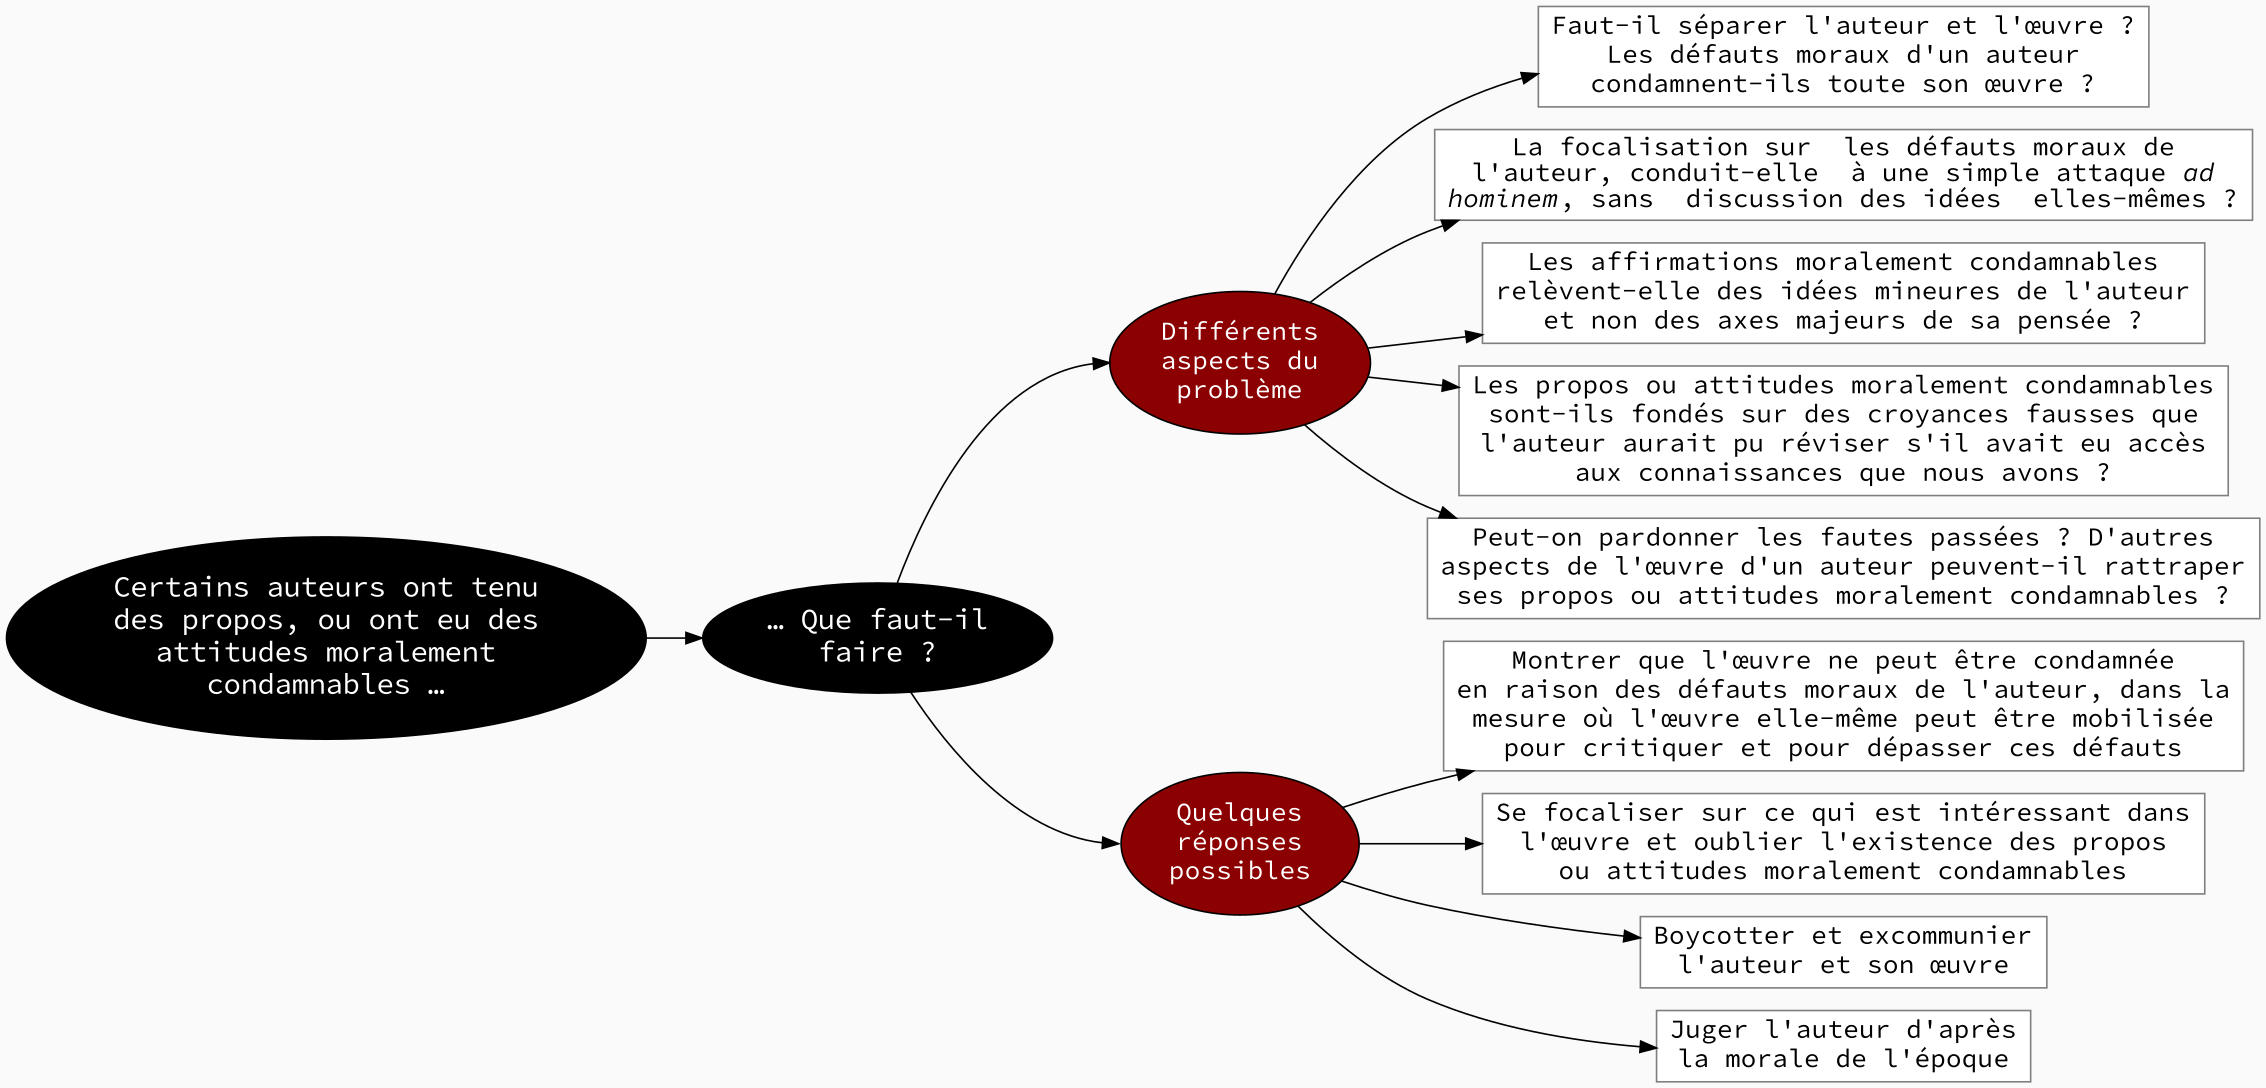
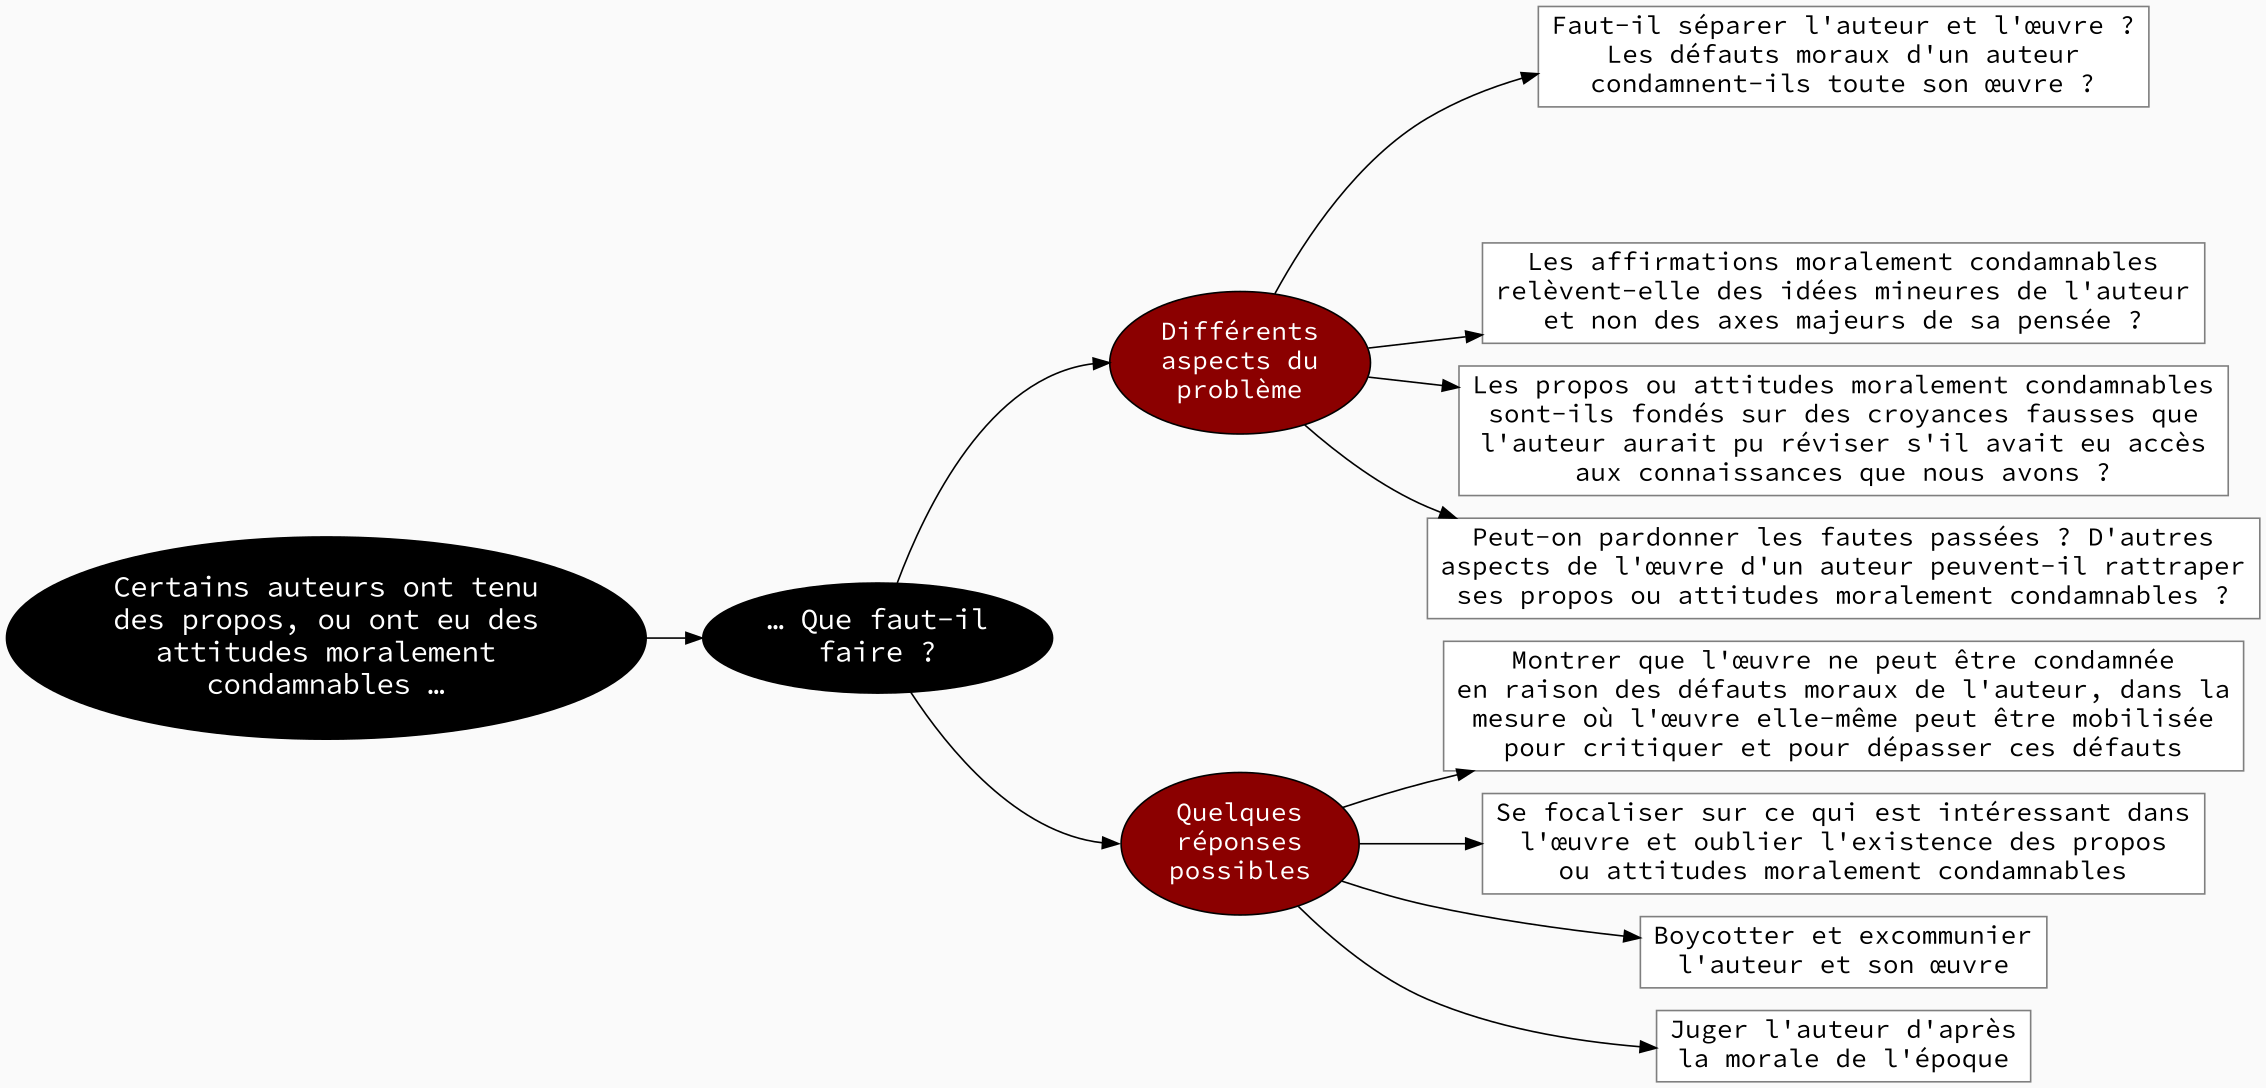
node "La focalisation sur  les défauts moraux de": removed
